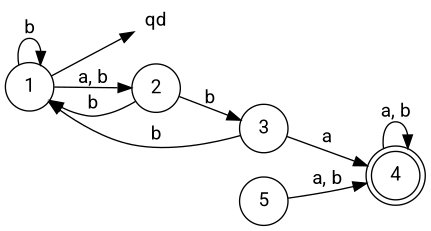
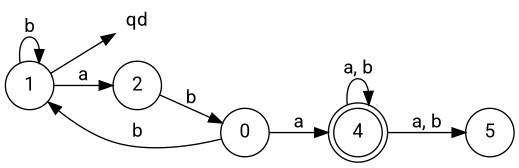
edge "1" -> "2": label "a, b" -> "a"
edge "2" -> "1": removed, label "b"
node "3": label "3" -> "0"
edge "5" -> "4": reversed
